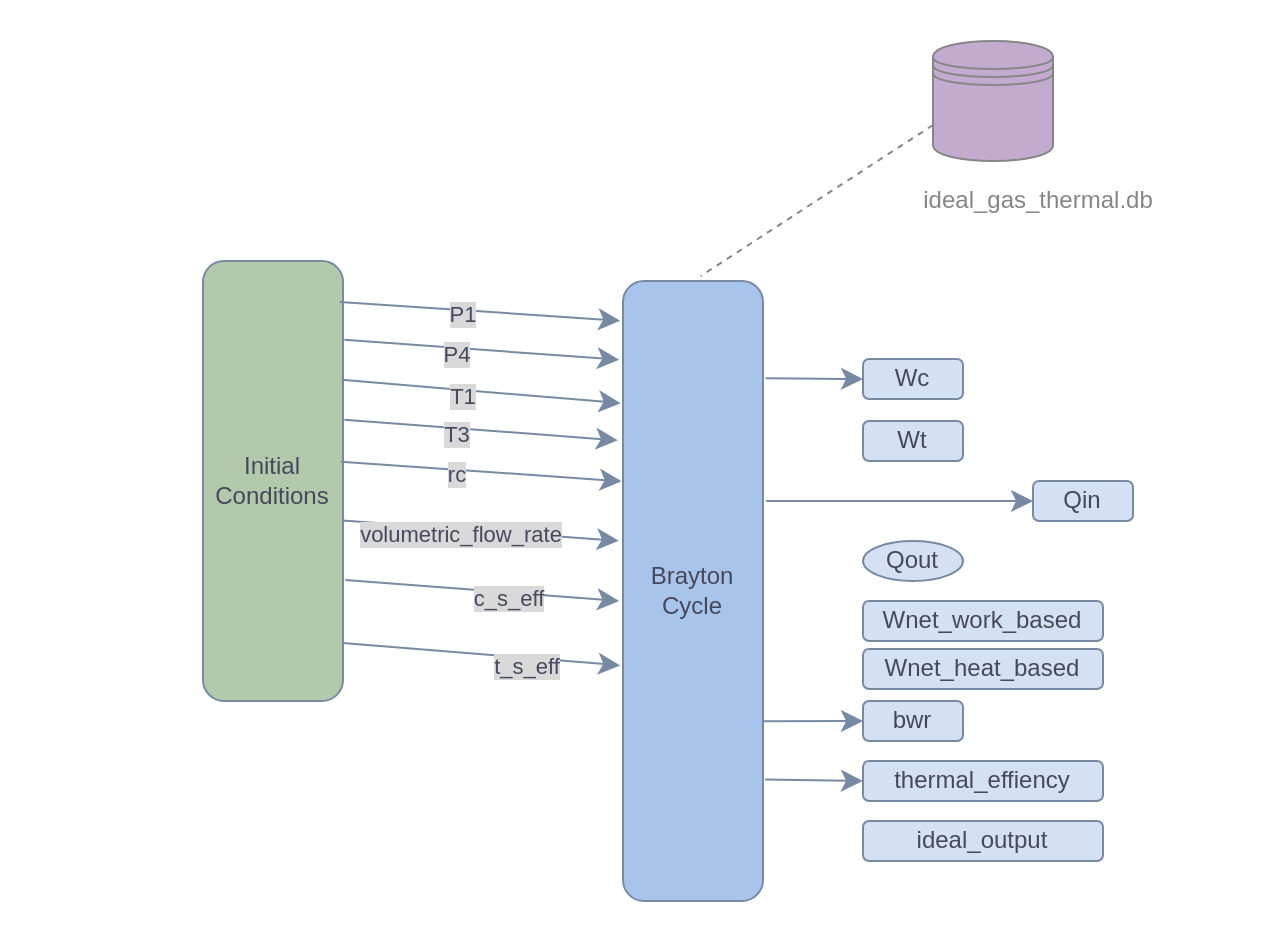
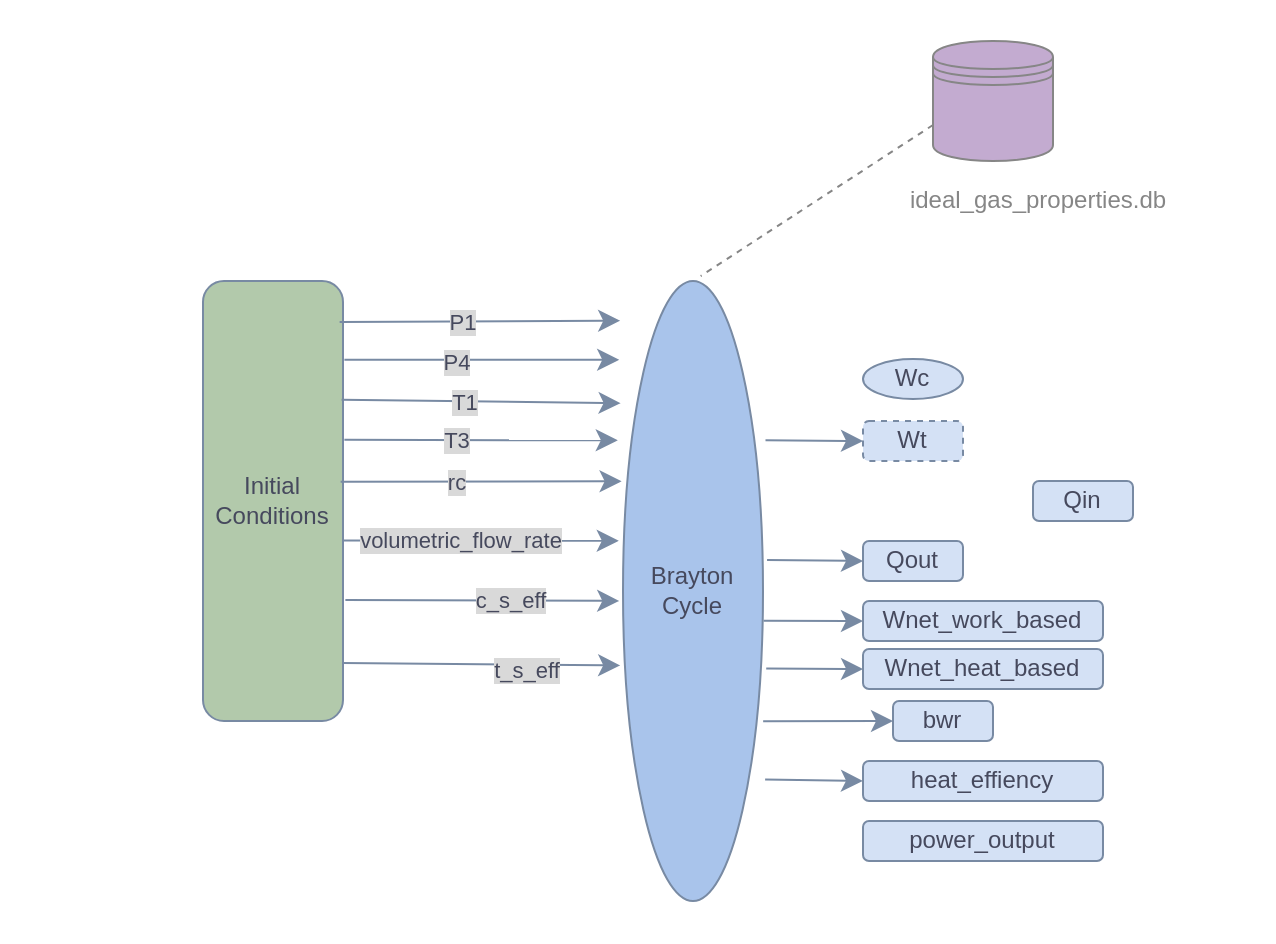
node "ideal_gas_thermal.db": label "ideal_gas_thermal.db" -> "ideal_gas_properties.db"
edge "Brayton Cycle" -> "Wc": removed
node "Wc": shape rounded rectangle -> ellipse
edge "Brayton Cycle" -> "Wt": added
node "Wt": style solid -> dashed
node "Initial Conditions": moved (273, 481) -> (273, 501)
edge "Brayton Cycle" -> "Qin": removed
edge "Brayton Cycle" -> "Qout": added
node "Qout": shape ellipse -> rounded rectangle
node "Brayton Cycle": shape rounded rectangle -> ellipse
edge "Brayton Cycle" -> "Wnet_work_based": added
edge "Brayton Cycle" -> "Wnet_heat_based": added
node "bwr": moved (913, 721) -> (943, 721)
node "thermal_effiency": label "thermal_effiency" -> "heat_effiency"
node "ideal_output": label "ideal_output" -> "power_output"
